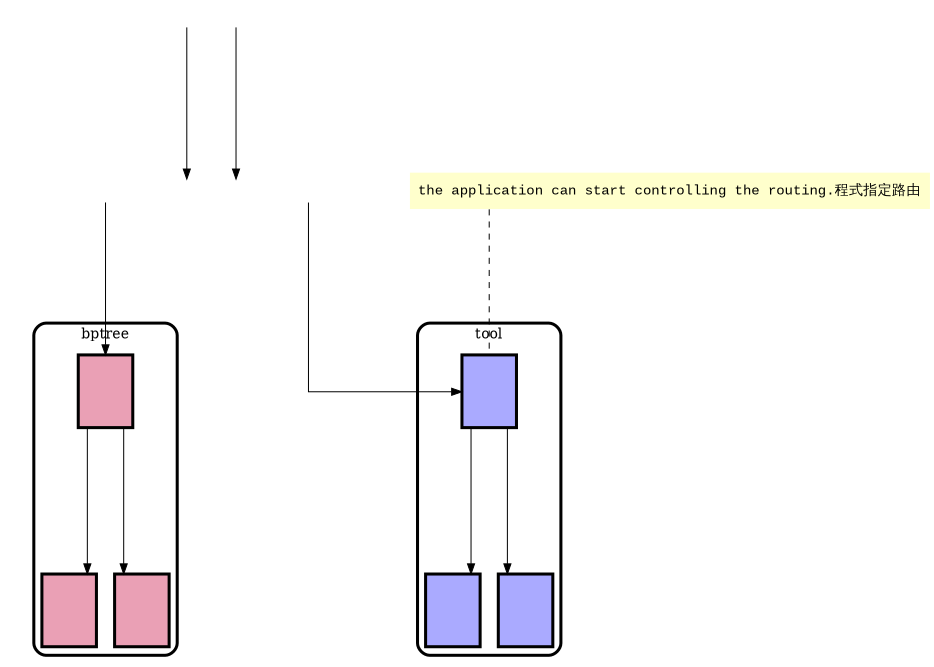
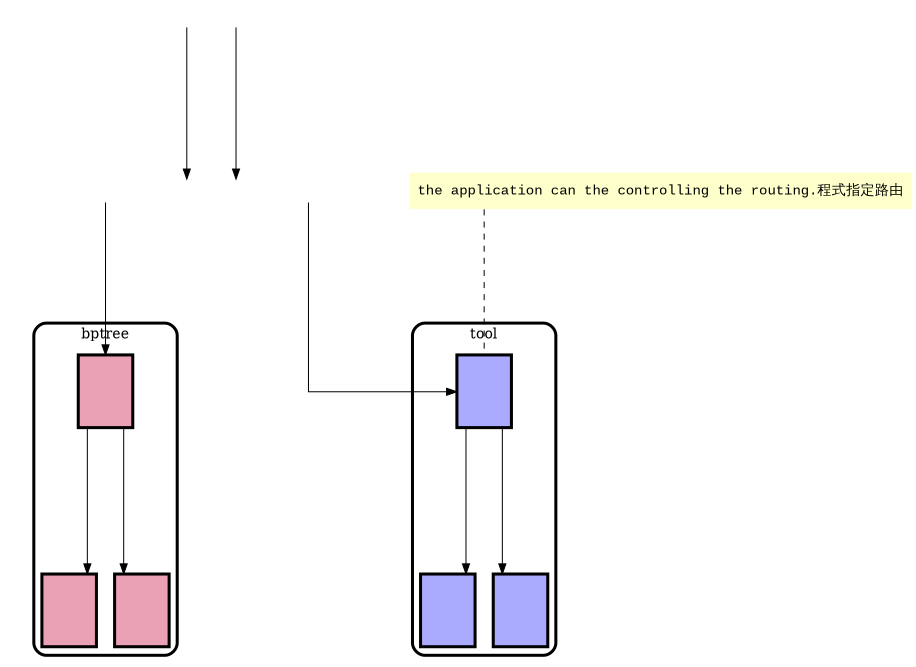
node "the application can start controlling the routing.程式指定路由": label "the application can start controlling the routing.程式指定路由" -> "the application can the controlling the routing.程式指定路由"
